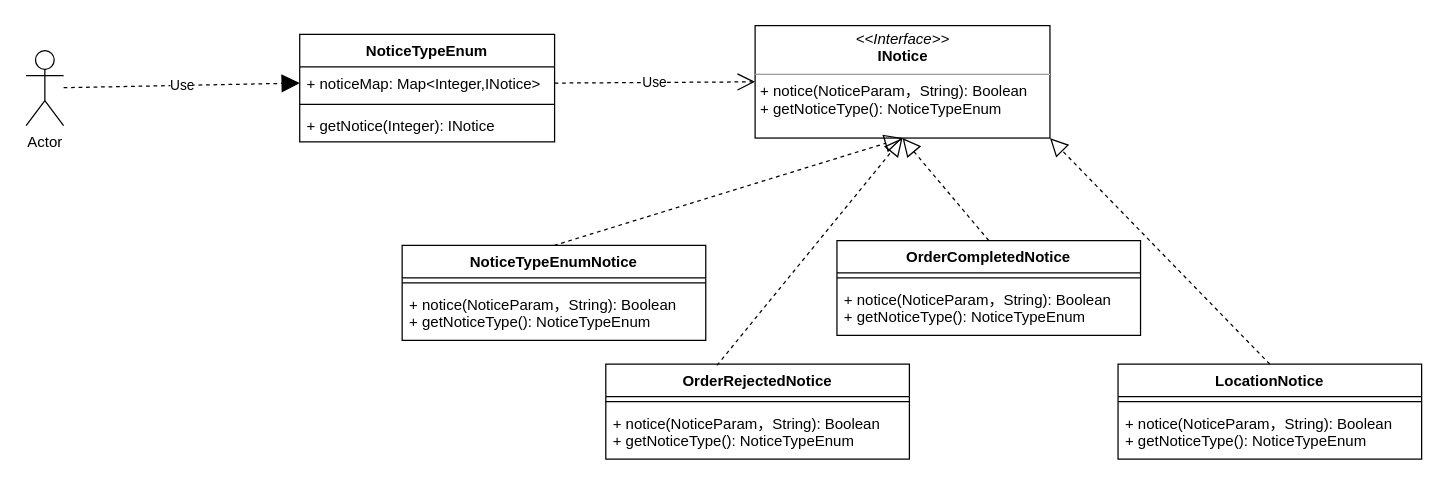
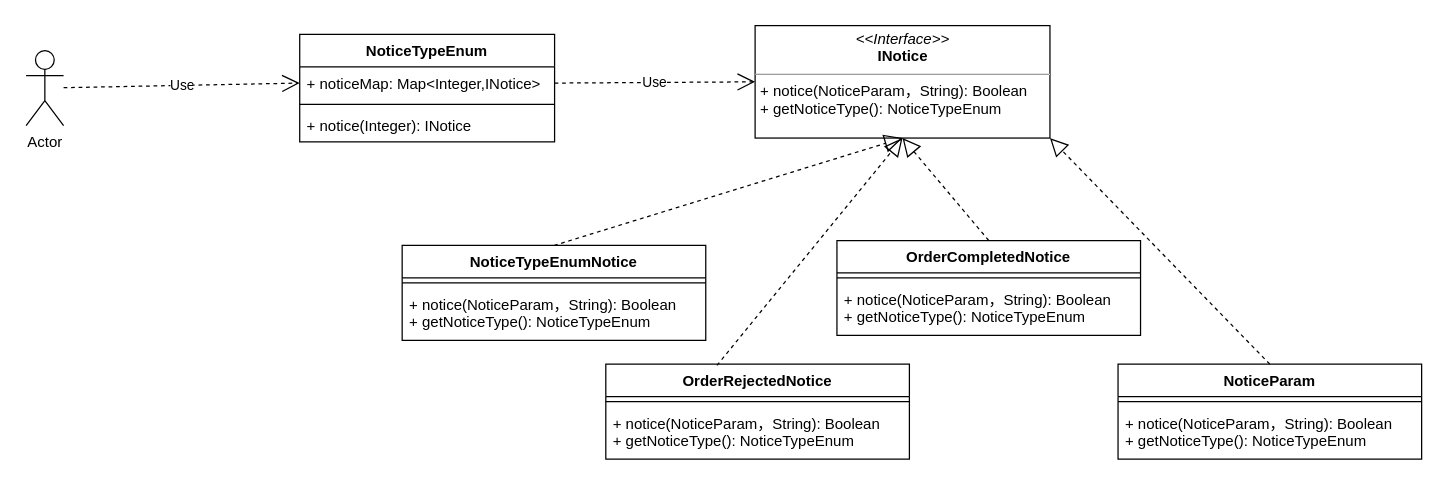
edge "Actor" -> "+ noticeMap: Map<Integer,INotice>": arrowhead block -> open
node "+ getNotice(Integer): INotice": label "+ getNotice(Integer): INotice" -> "+ notice(Integer): INotice"
node "LocationNotice": label "LocationNotice" -> "NoticeParam"
